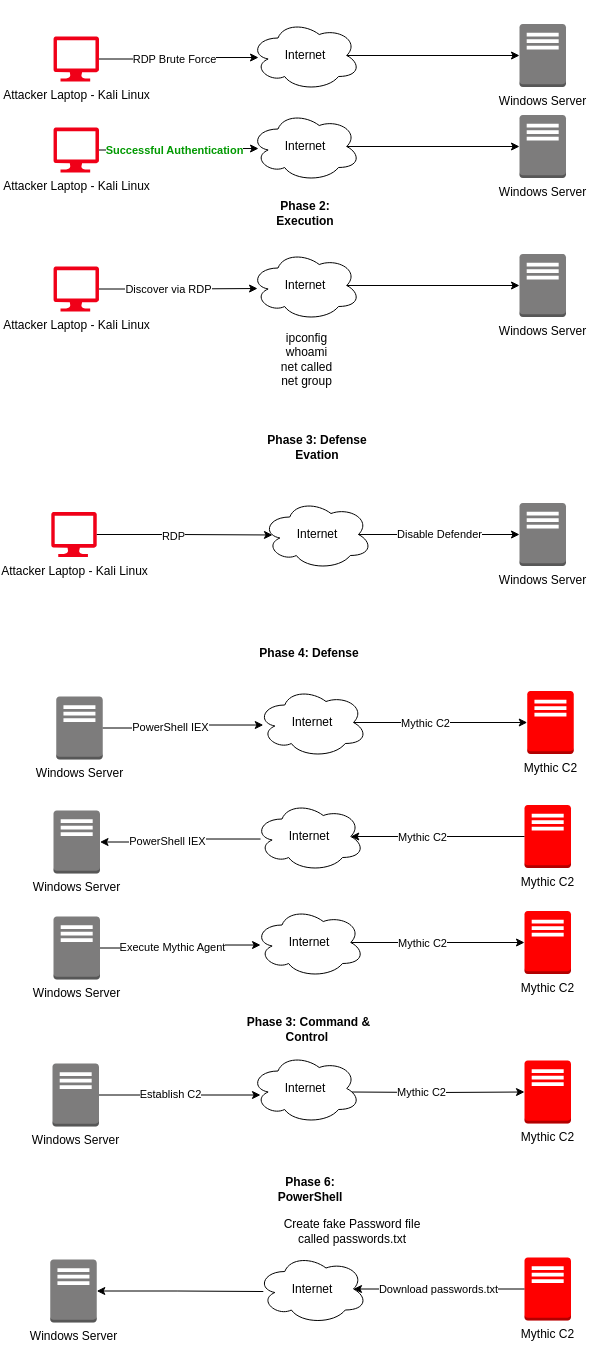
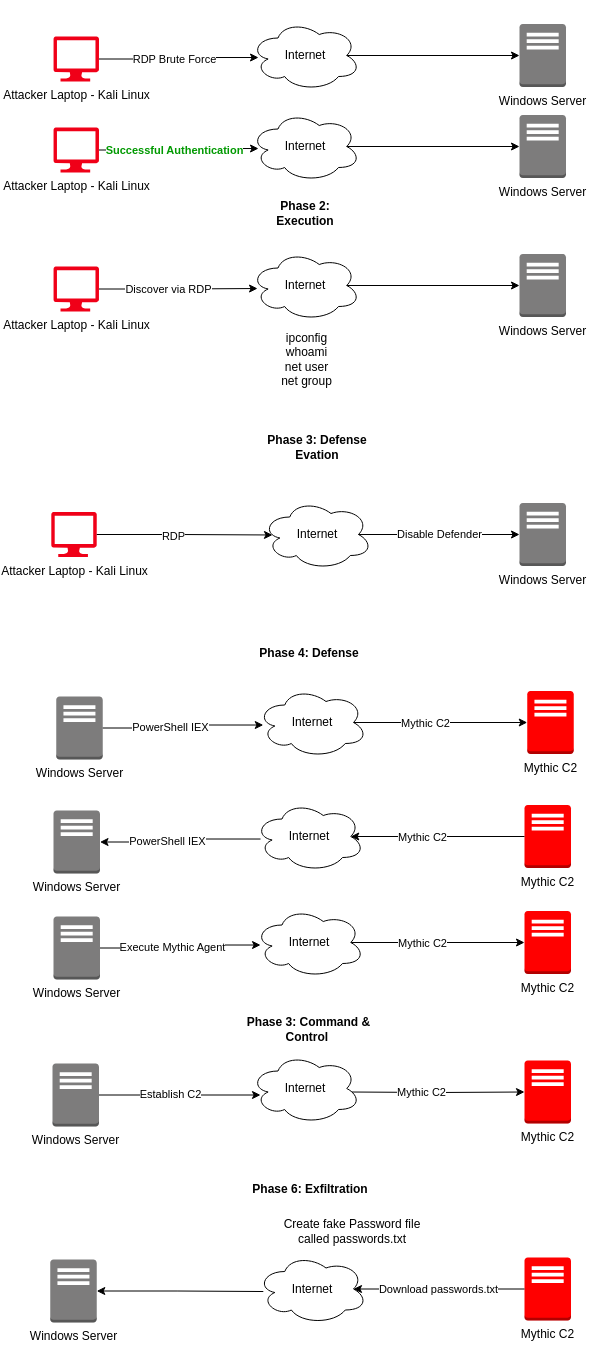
node "ipconfig whoami net called net group": label "ipconfig whoami net called net group" -> "ipconfig whoami net user net group"
node "Phase 6: PowerShell": label "Phase 6: PowerShell" -> "Phase 6: Exfiltration"
